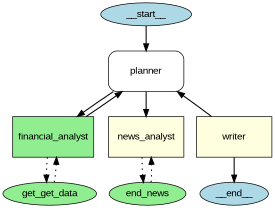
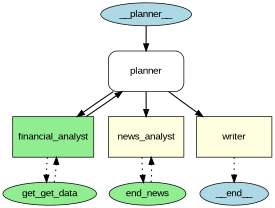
node "__start__": label "__start__" -> "__planner__"
edge "writer" -> "planner": reversed
edge "writer" -> "__end__": style solid -> dotted
